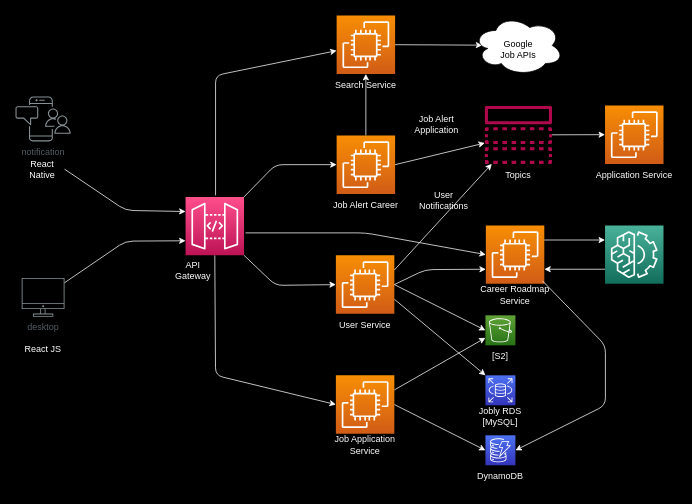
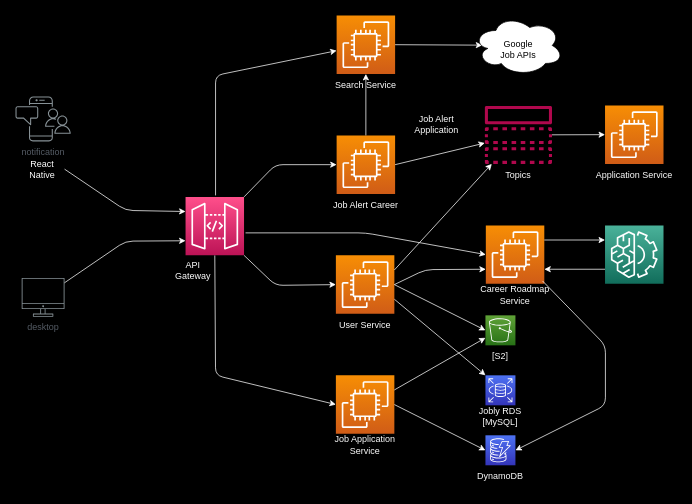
node "User Notifications": removed
node "React JS": removed
